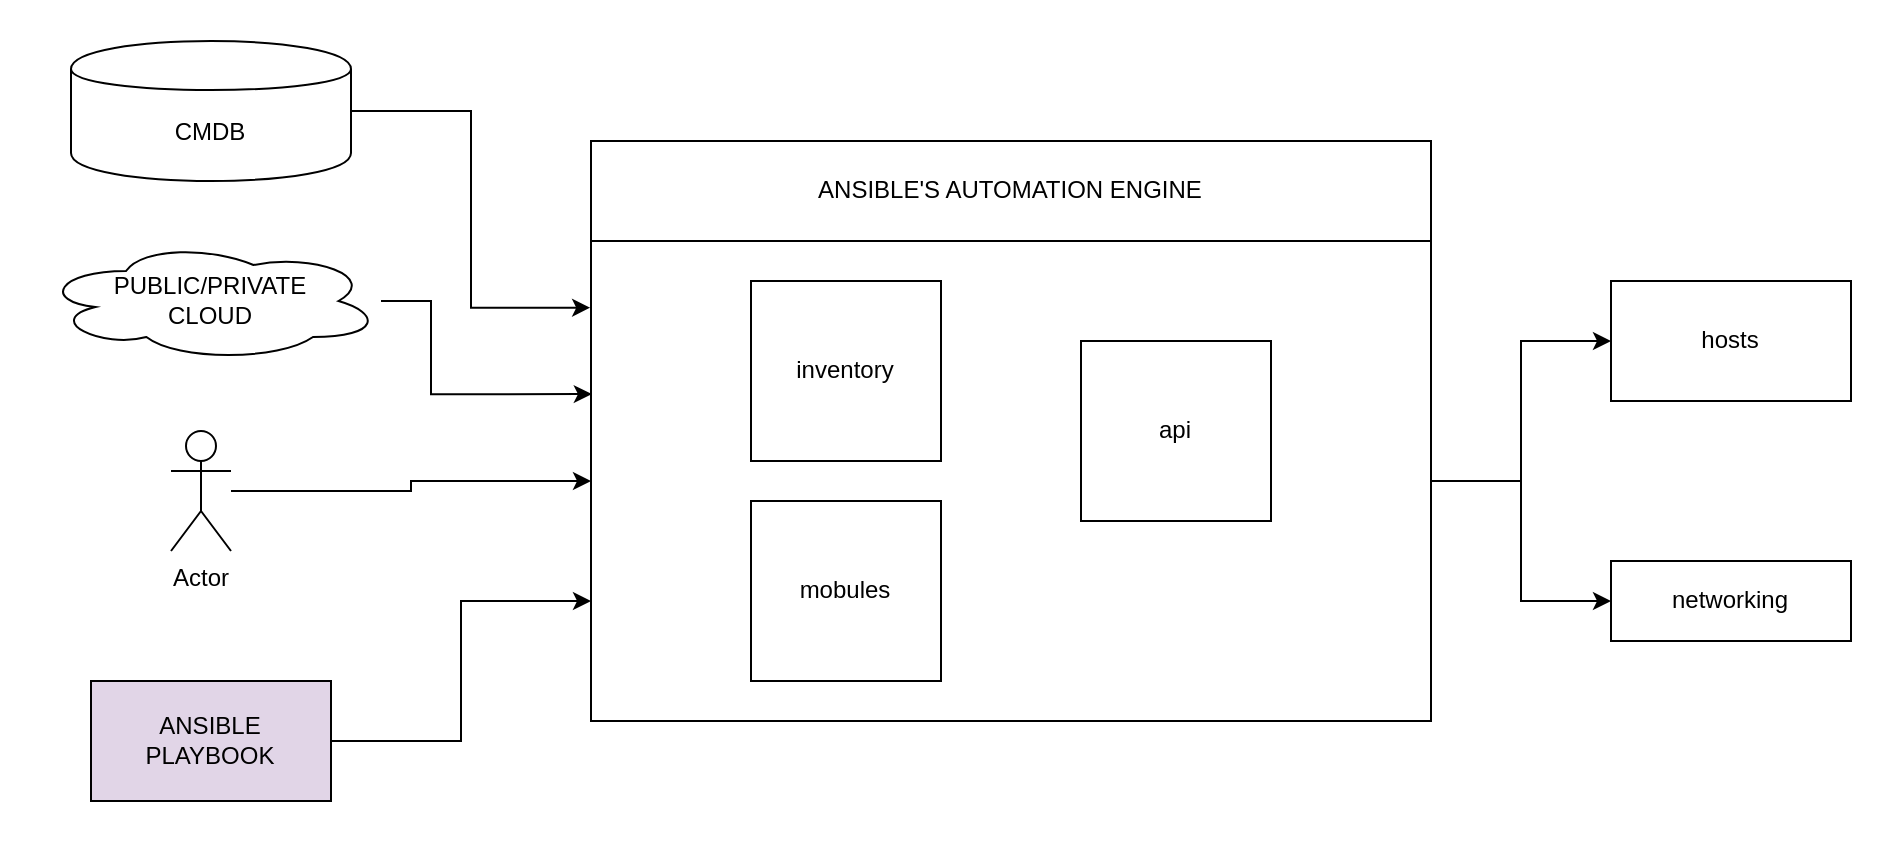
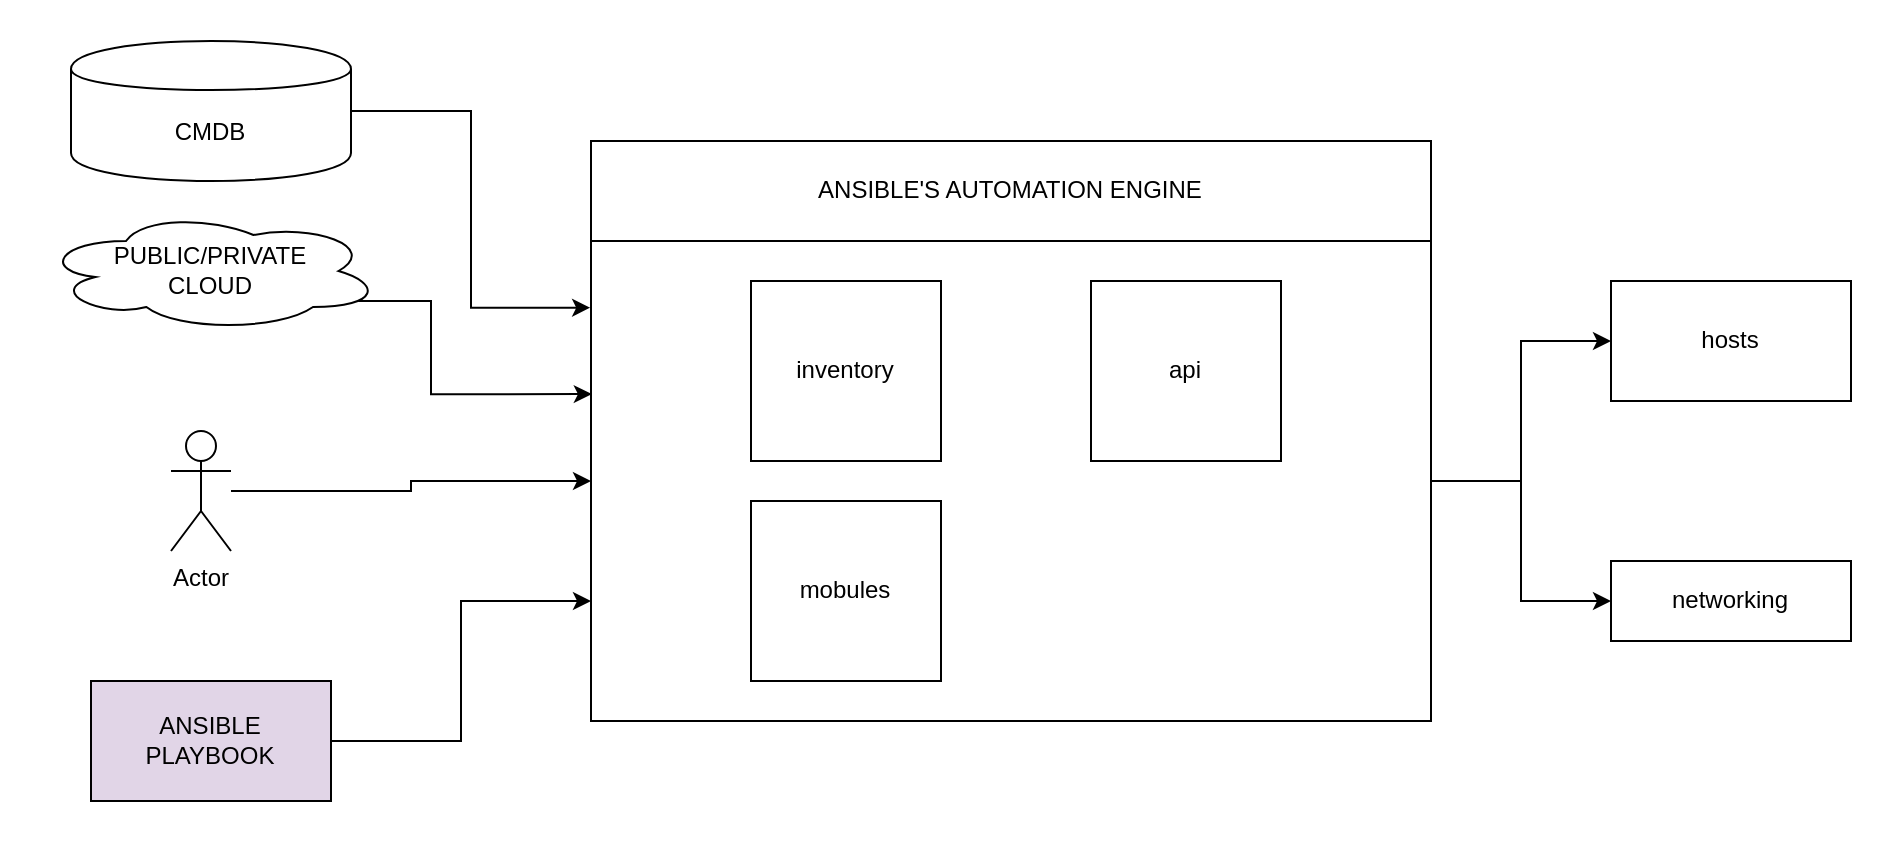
node "PUBLIC/PRIVATE CLOUD": moved (211, 301) -> (211, 271)
node "api": moved (1176, 431) -> (1186, 371)
